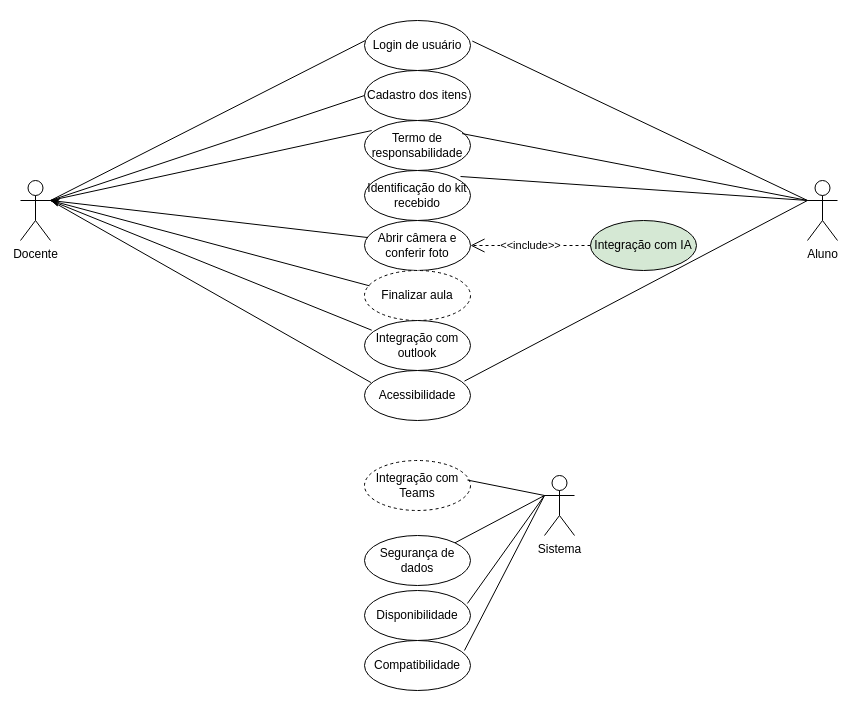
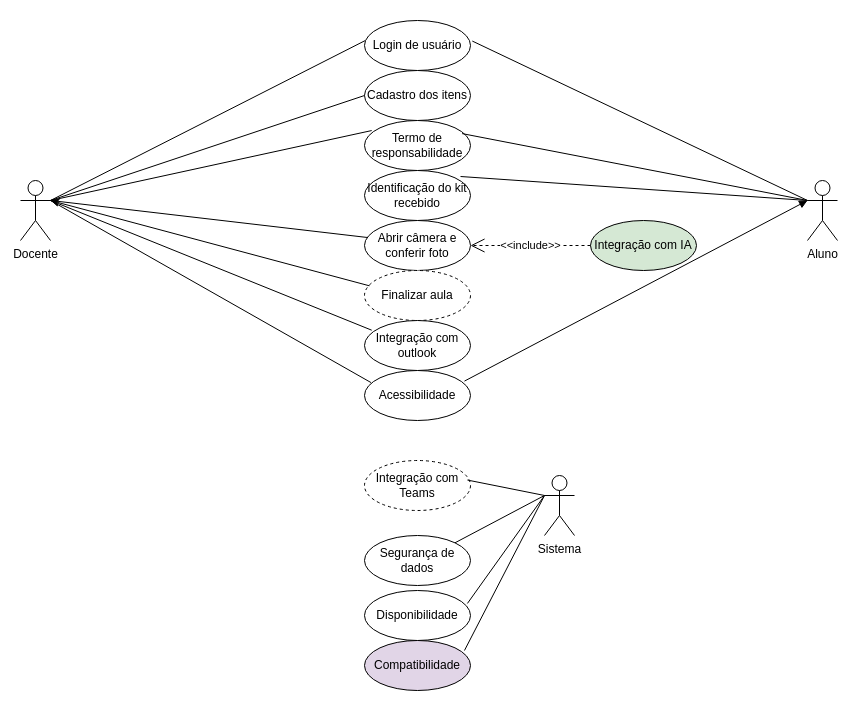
edge "Aluno" -- "Acessibilidade": arrowhead none -> block
node "Compatibilidade": fillcolor #ffffff -> #e1d5e7
